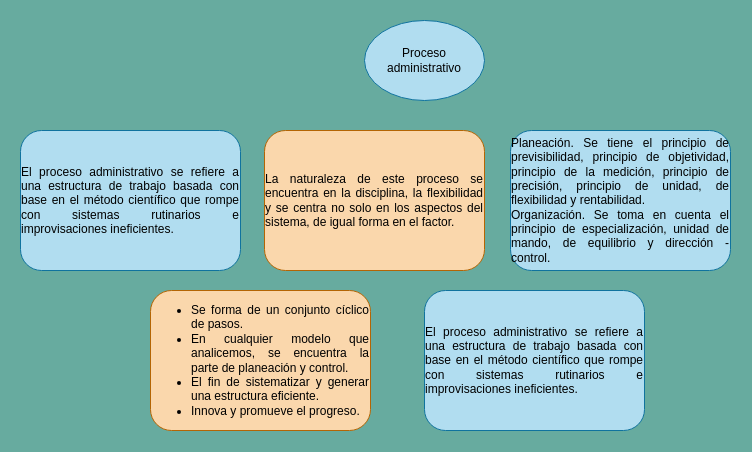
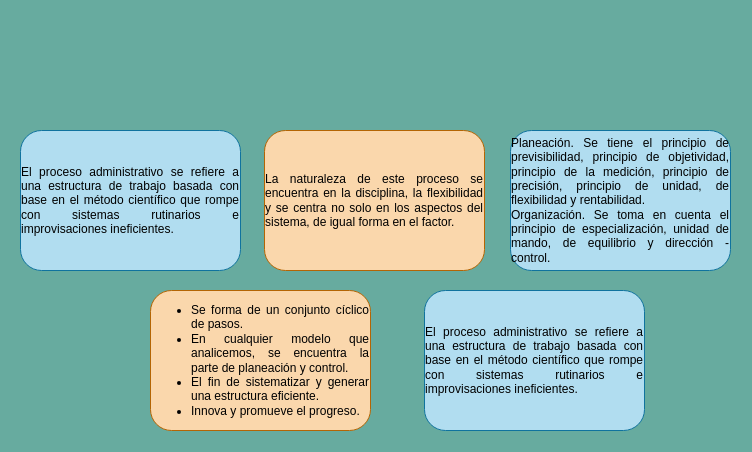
node "Proceso administrativo": removed
